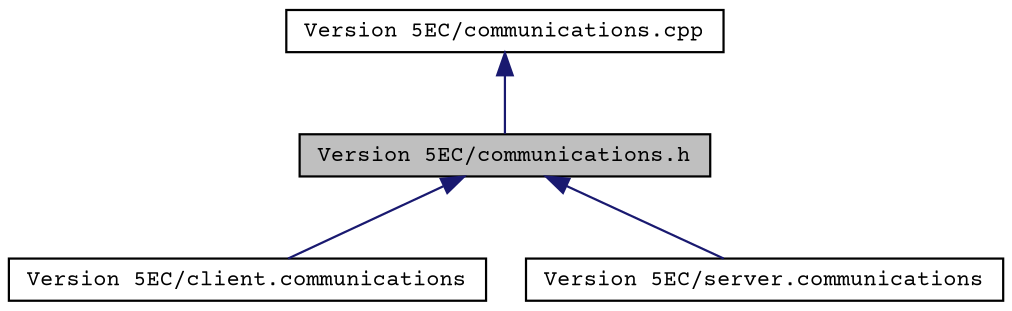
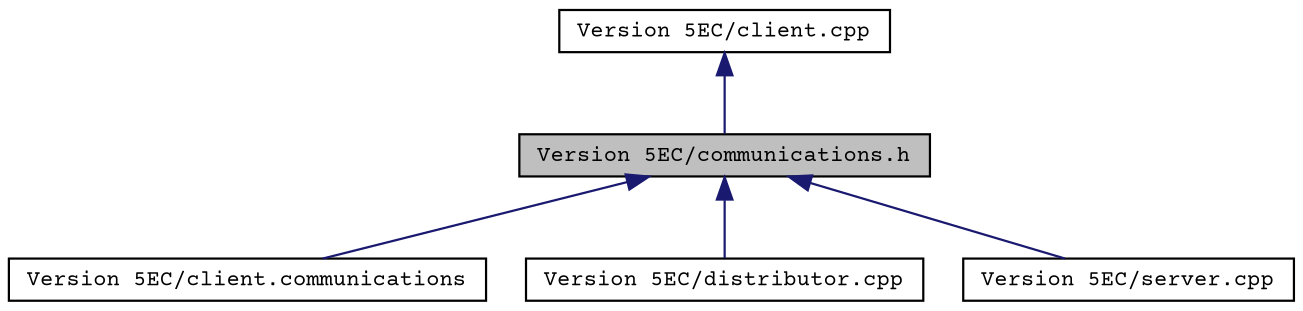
node "Version 5EC/communications.cpp": label "Version 5EC/communications.cpp" -> "Version 5EC/client.cpp"
node "Version 5EC/distributor.cpp": added
node "Version 5EC/server.communications": label "Version 5EC/server.communications" -> "Version 5EC/server.cpp"
